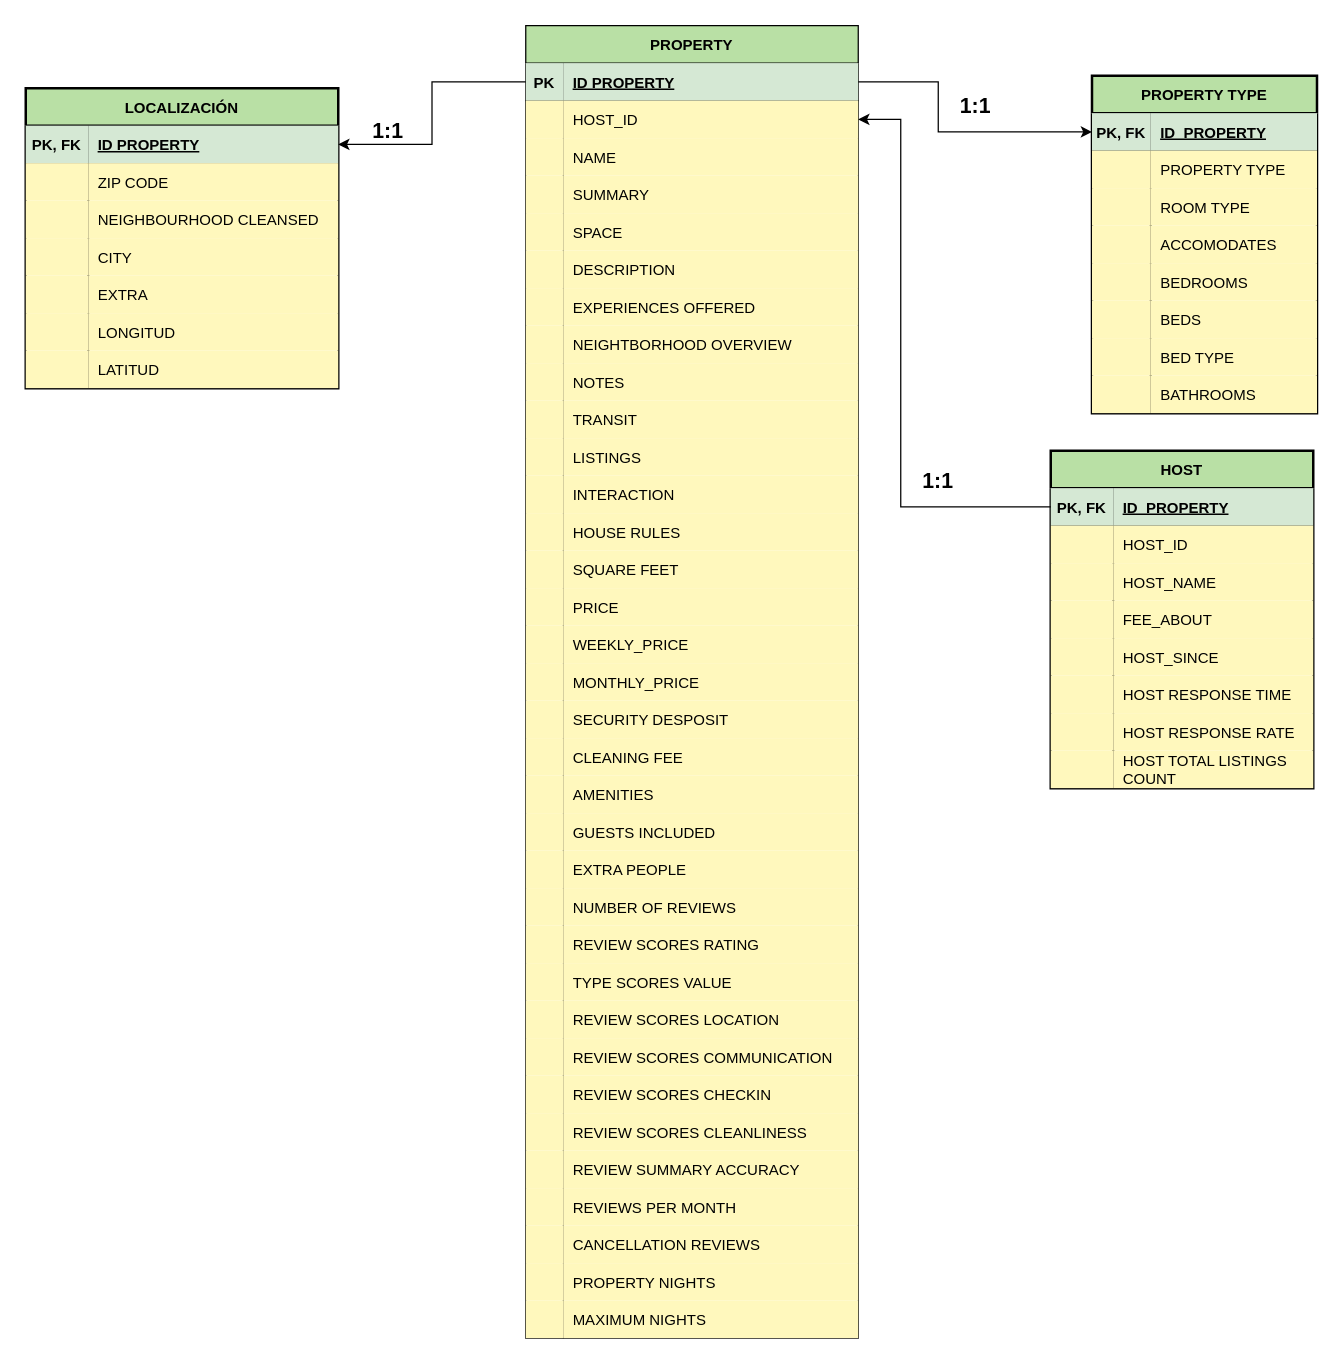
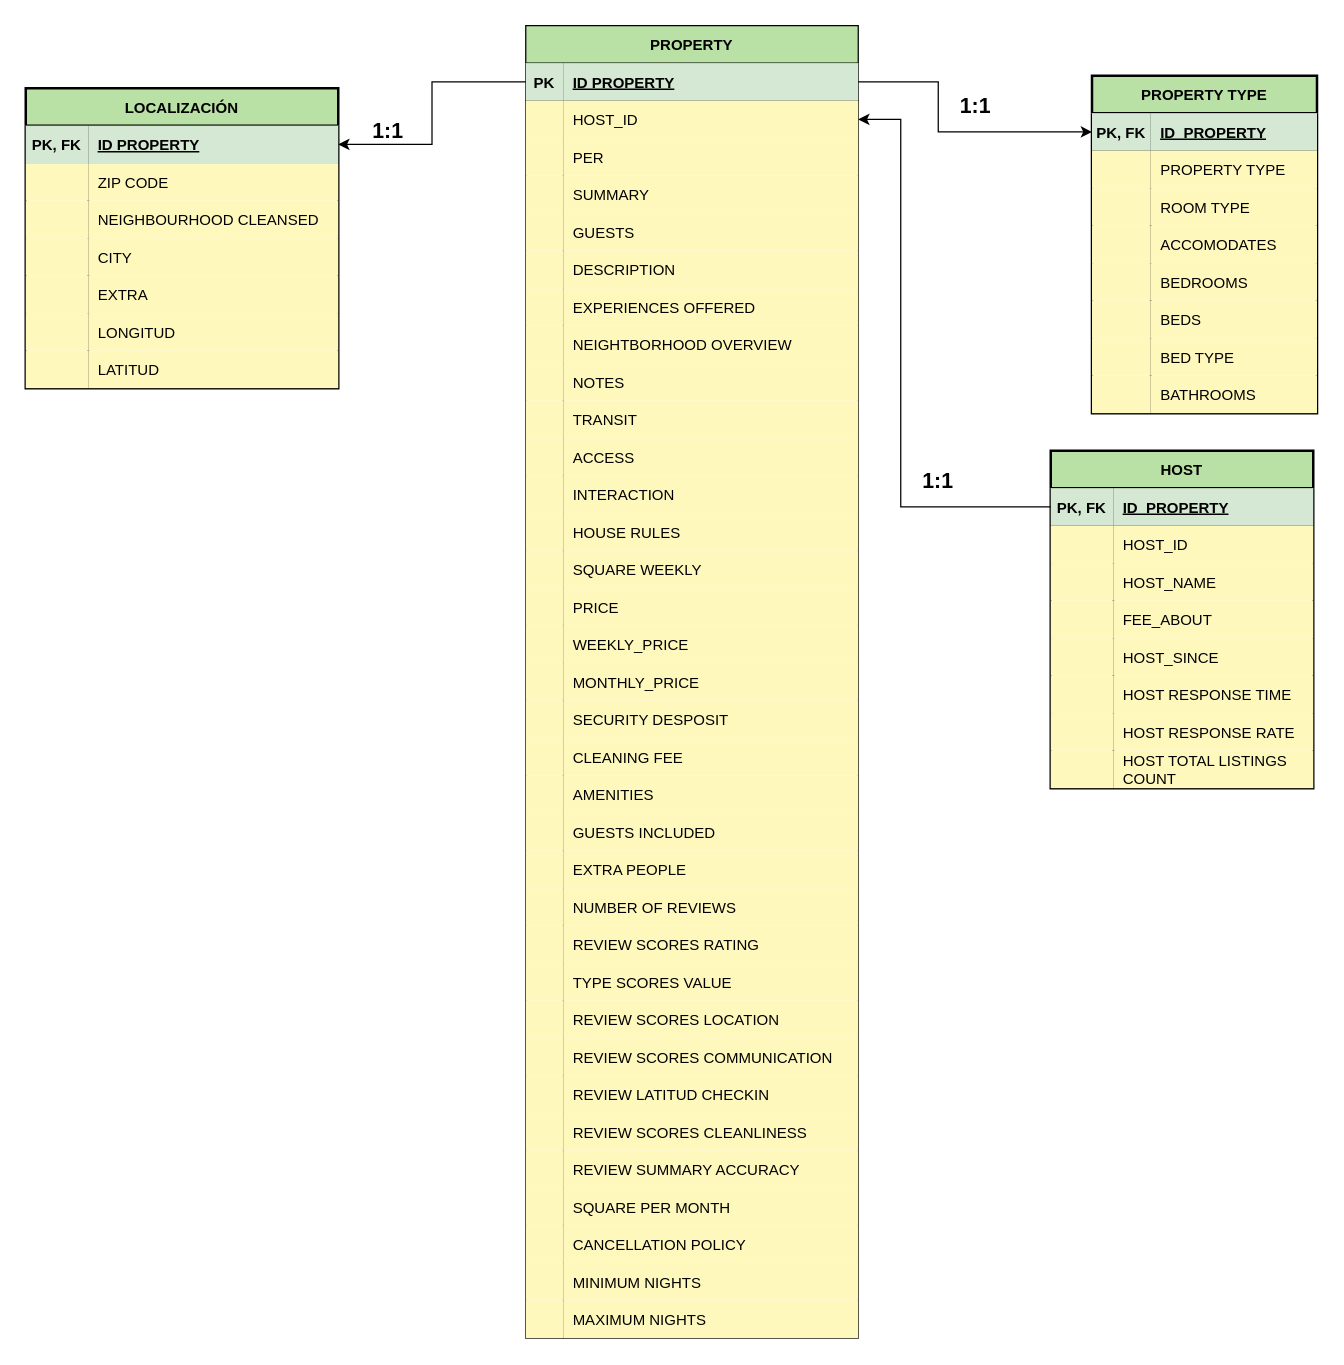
node "NAME": label "NAME" -> "PER"
node "SPACE": label "SPACE" -> "GUESTS"
node "LISTINGS": label "LISTINGS" -> "ACCESS"
node "SQUARE FEET": label "SQUARE FEET" -> "SQUARE WEEKLY"
node "REVIEW SCORES CHECKIN": label "REVIEW SCORES CHECKIN" -> "REVIEW LATITUD CHECKIN"
node "REVIEWS PER MONTH": label "REVIEWS PER MONTH" -> "SQUARE PER MONTH"
node "CANCELLATION REVIEWS": label "CANCELLATION REVIEWS" -> "CANCELLATION POLICY"
node "PROPERTY NIGHTS": label "PROPERTY NIGHTS" -> "MINIMUM NIGHTS"
